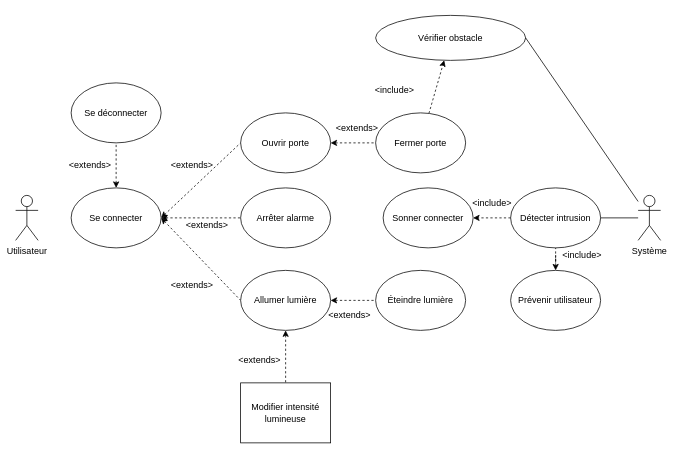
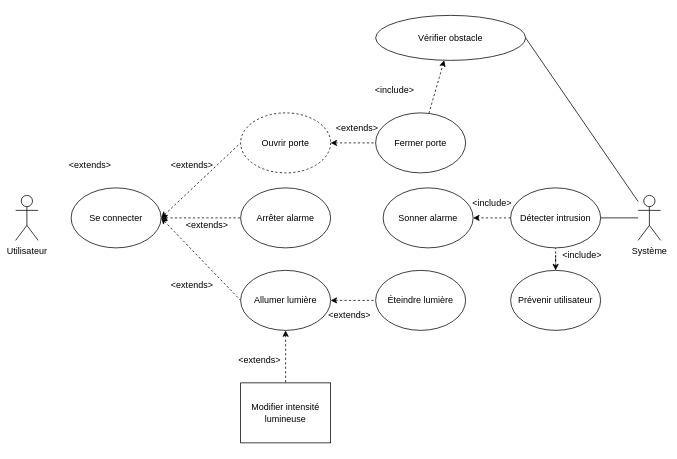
node "Se déconnecter": removed
node "Ouvrir porte": style solid -> dashed
edge "Se déconnecter" -> "Se connecter": removed
node "Sonner connecter": label "Sonner connecter" -> "Sonner alarme"
